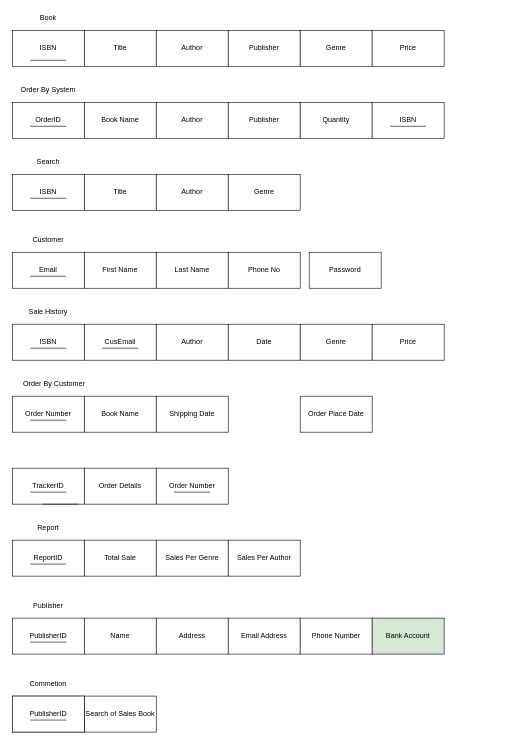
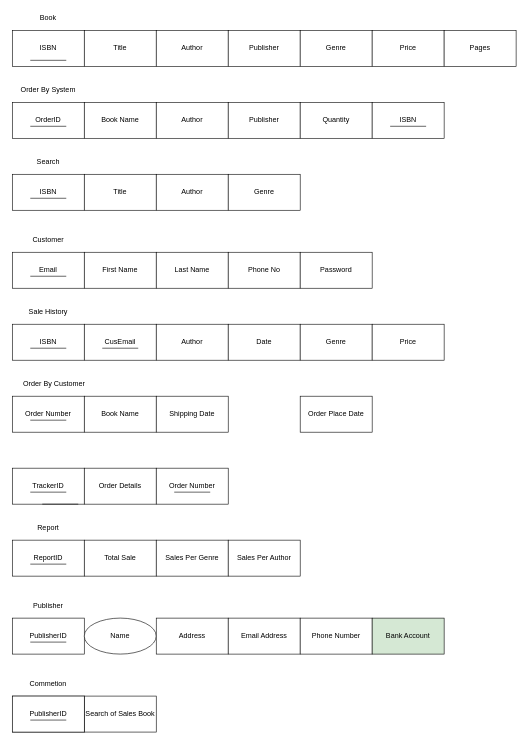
node "Pages": added
node "Password": moved (345, 270) -> (336, 270)
node "Name": shape rectangle -> ellipse
